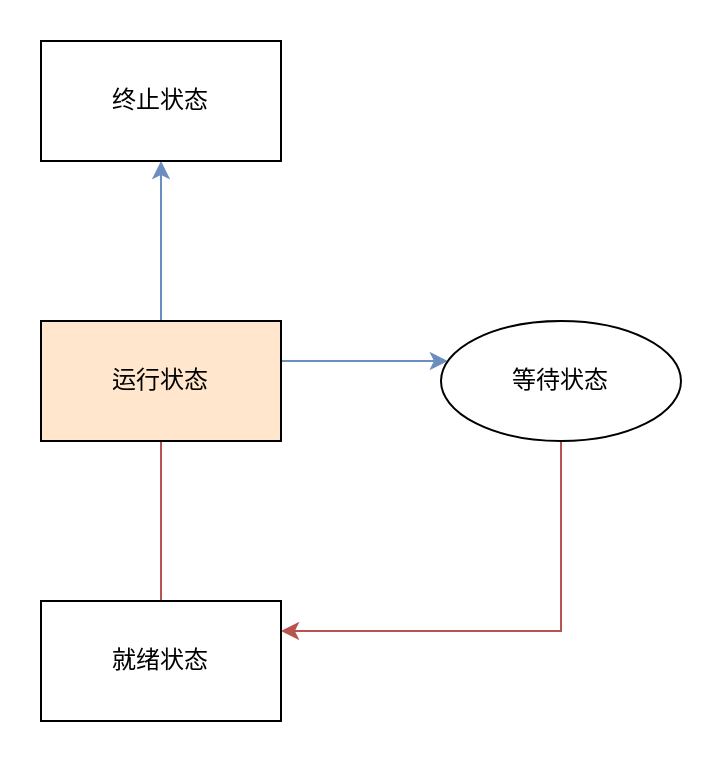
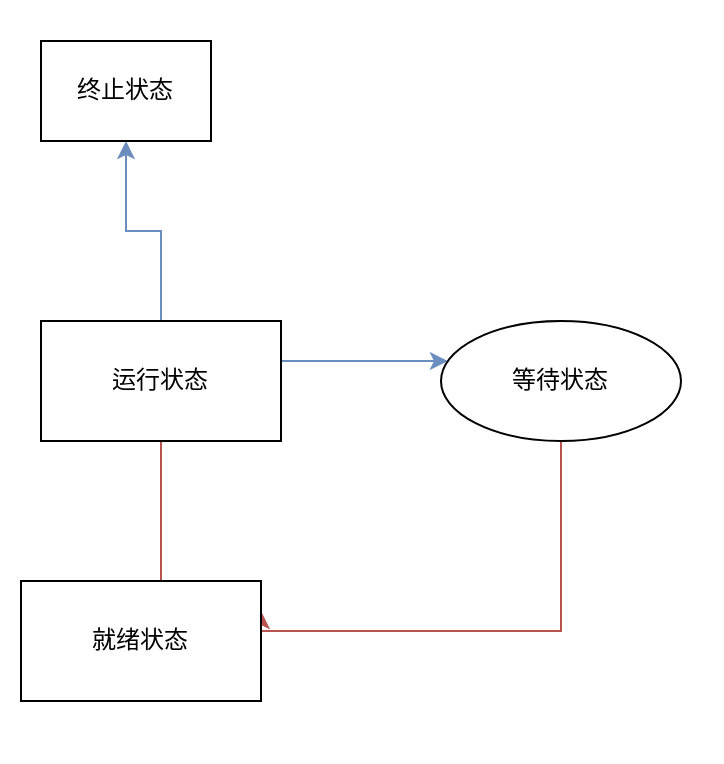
node "终止状态": size 240x120 -> 170x100
node "运行状态": fillcolor #ffe6cc -> #ffffff
node "就绪状态": moved (161, 661) -> (141, 641)
